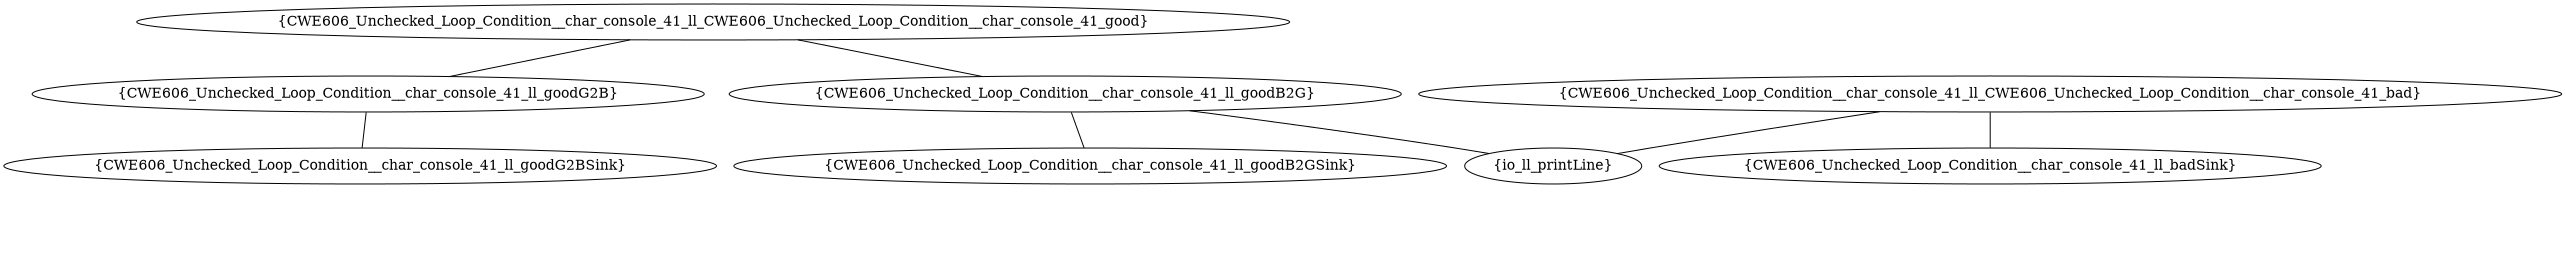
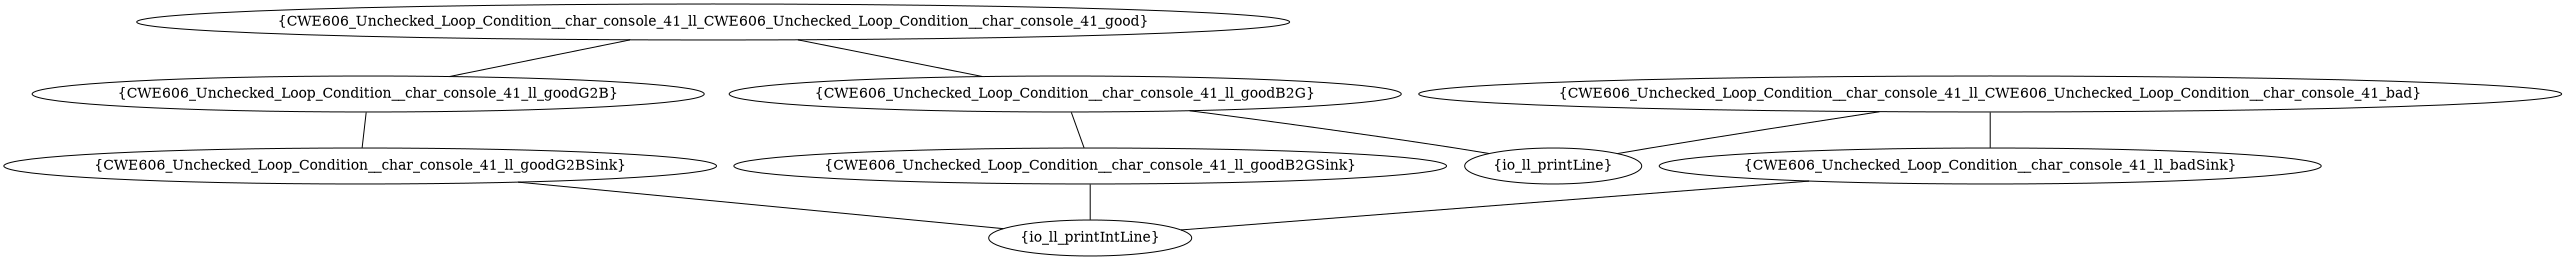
node "{io_ll_printIntLine}": added
